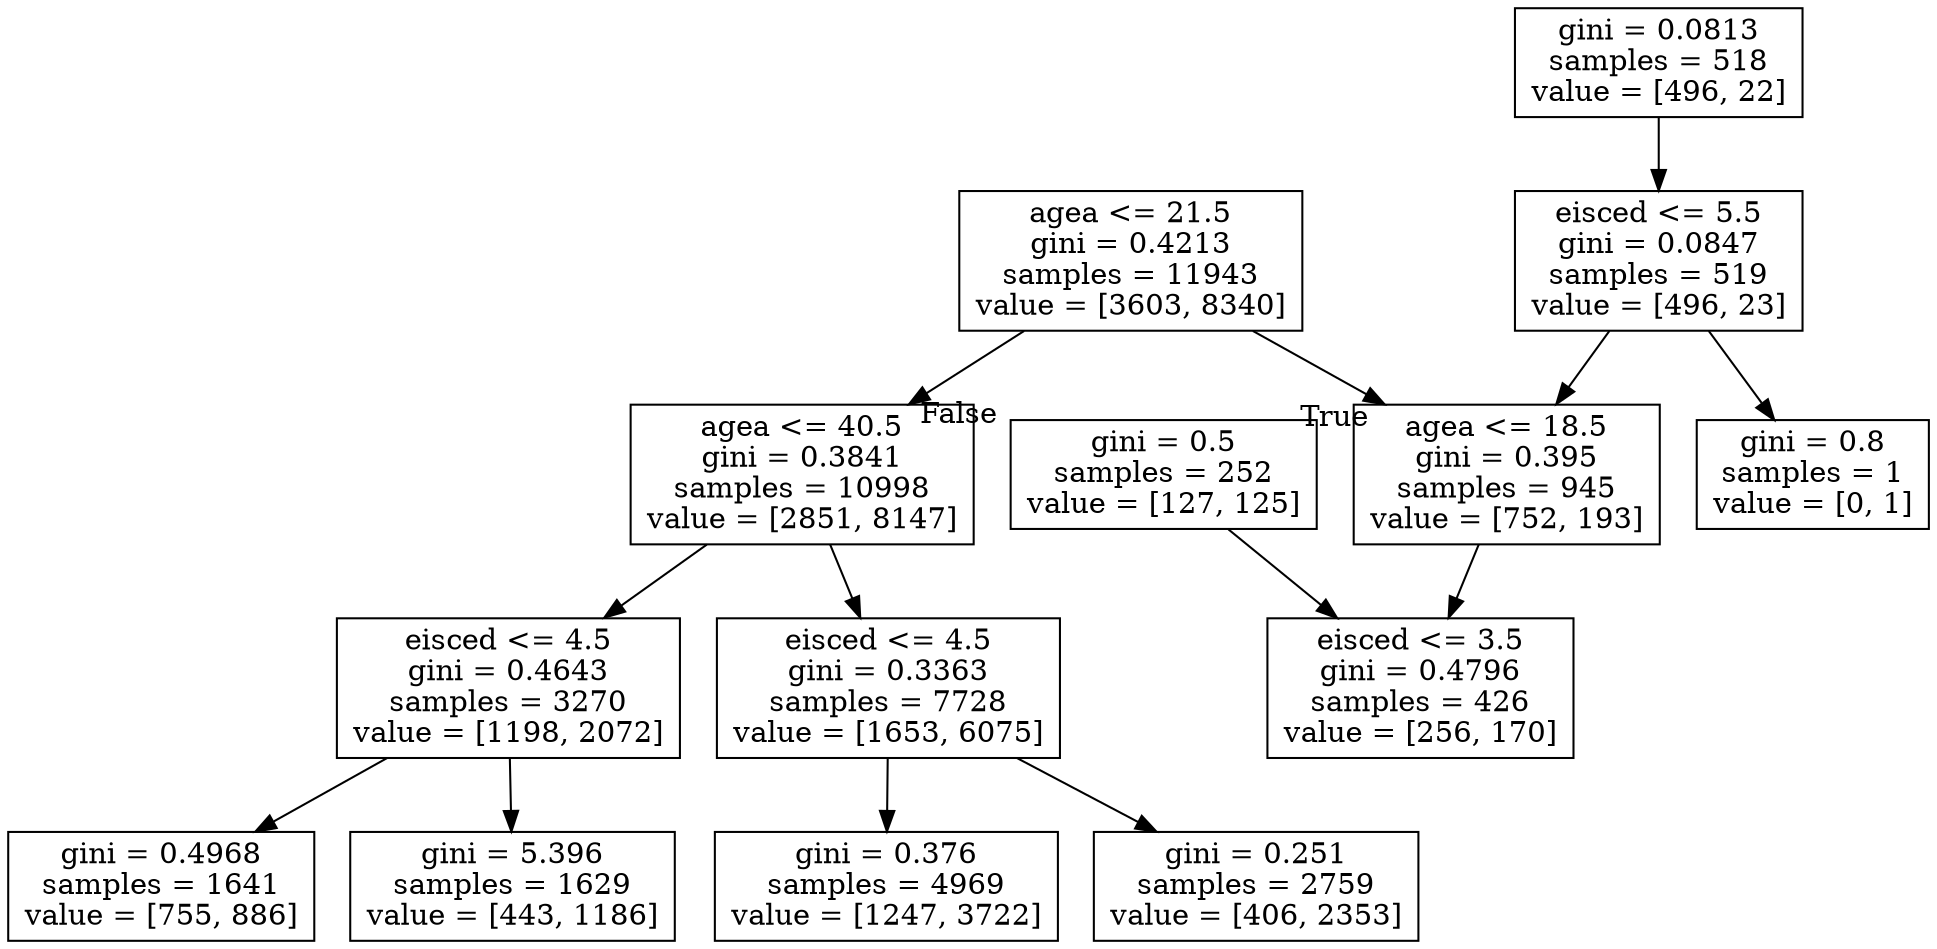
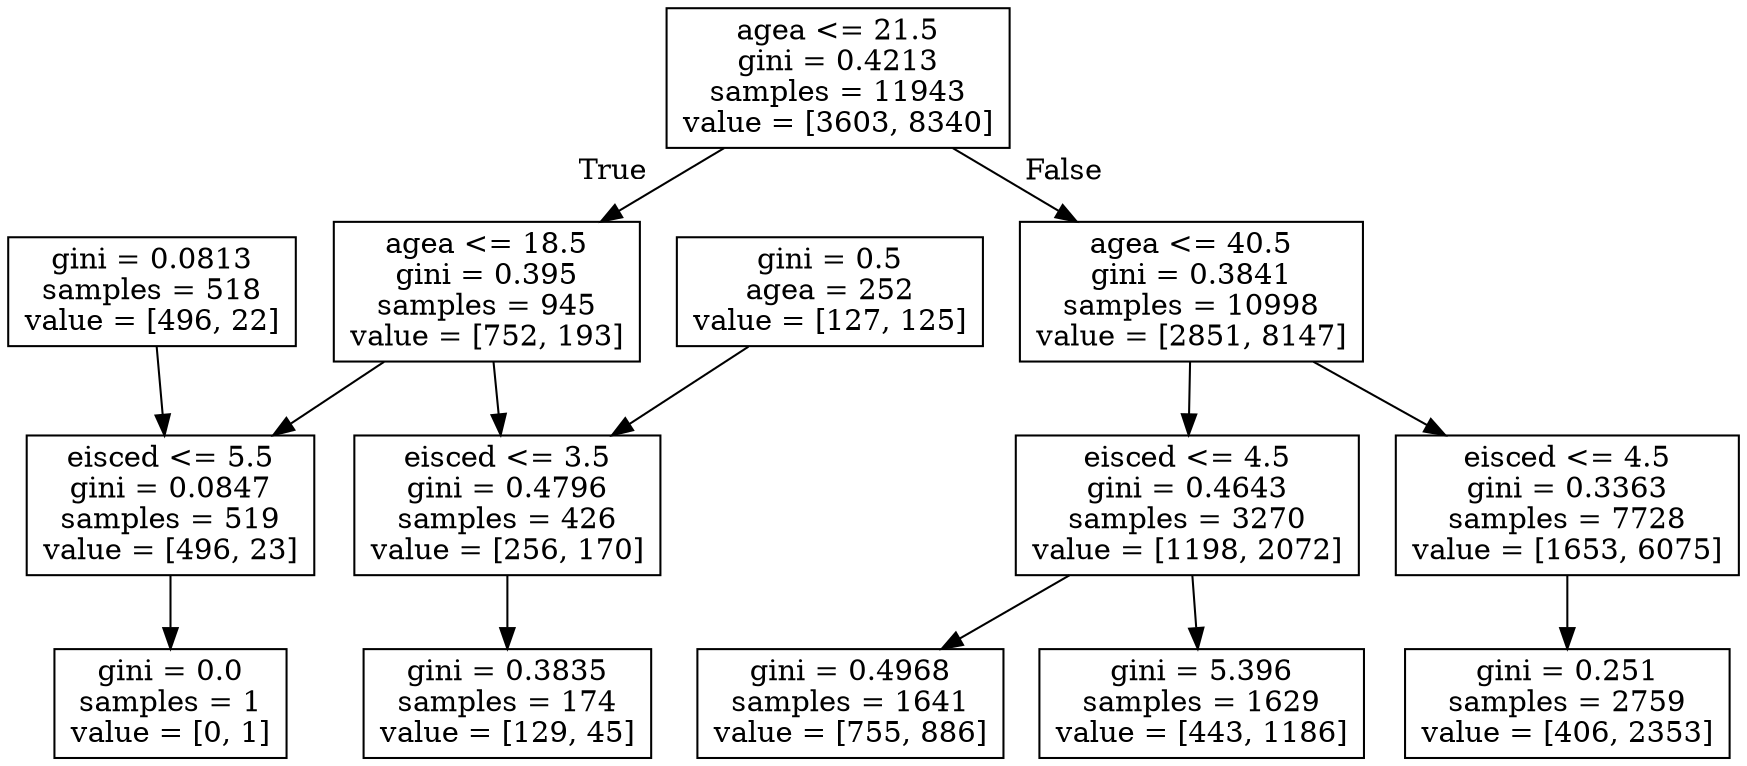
edge "eisced <= 5.5 gini = 0.0847 samples = 519 value = [496, 23]" -> "agea <= 18.5 gini = 0.395 samples = 945 value = [752, 193]": reversed
node "gini = 0.5 samples = 252 value = [127, 125]": label "gini = 0.5 samples = 252 value = [127, 125]" -> "gini = 0.5 agea = 252 value = [127, 125]"
node "gini = 0.8 samples = 1 value = [0, 1]": label "gini = 0.8 samples = 1 value = [0, 1]" -> "gini = 0.0 samples = 1 value = [0, 1]"
node "gini = 0.3835 samples = 174 value = [129, 45]": added
node "gini = 0.376 samples = 4969 value = [1247, 3722]": removed
